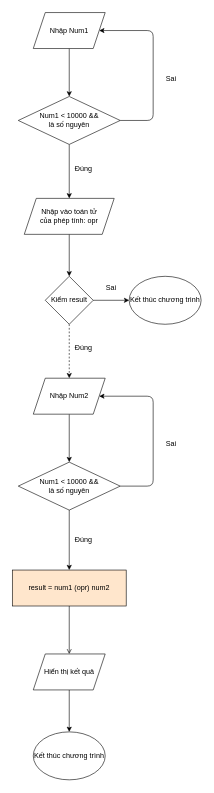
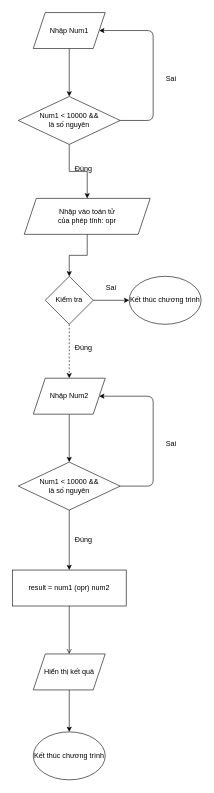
node "Nhập vào toán tử của phép tính: opr": size 90x36 -> 126x36
node "Kiểm result": label "Kiểm result" -> "Kiểm tra"
node "result = num1 (opr) num2": fillcolor #ffe6cc -> #ffffff
